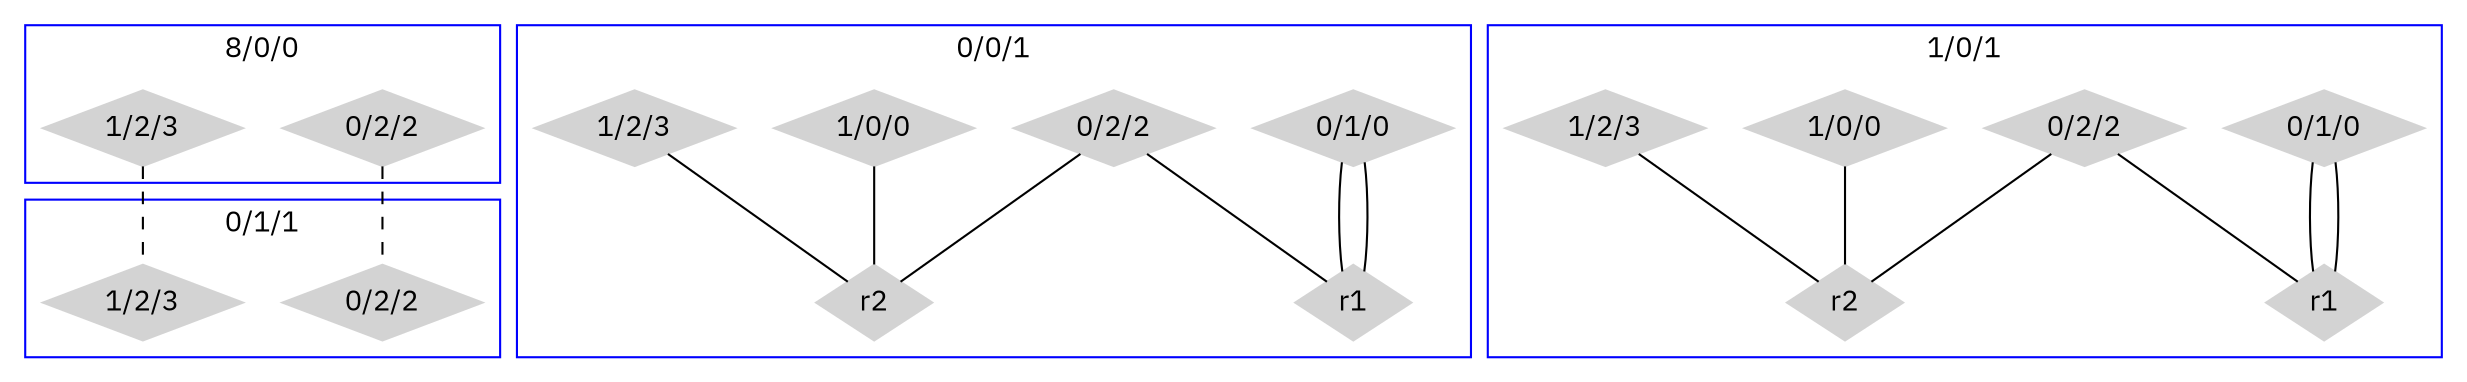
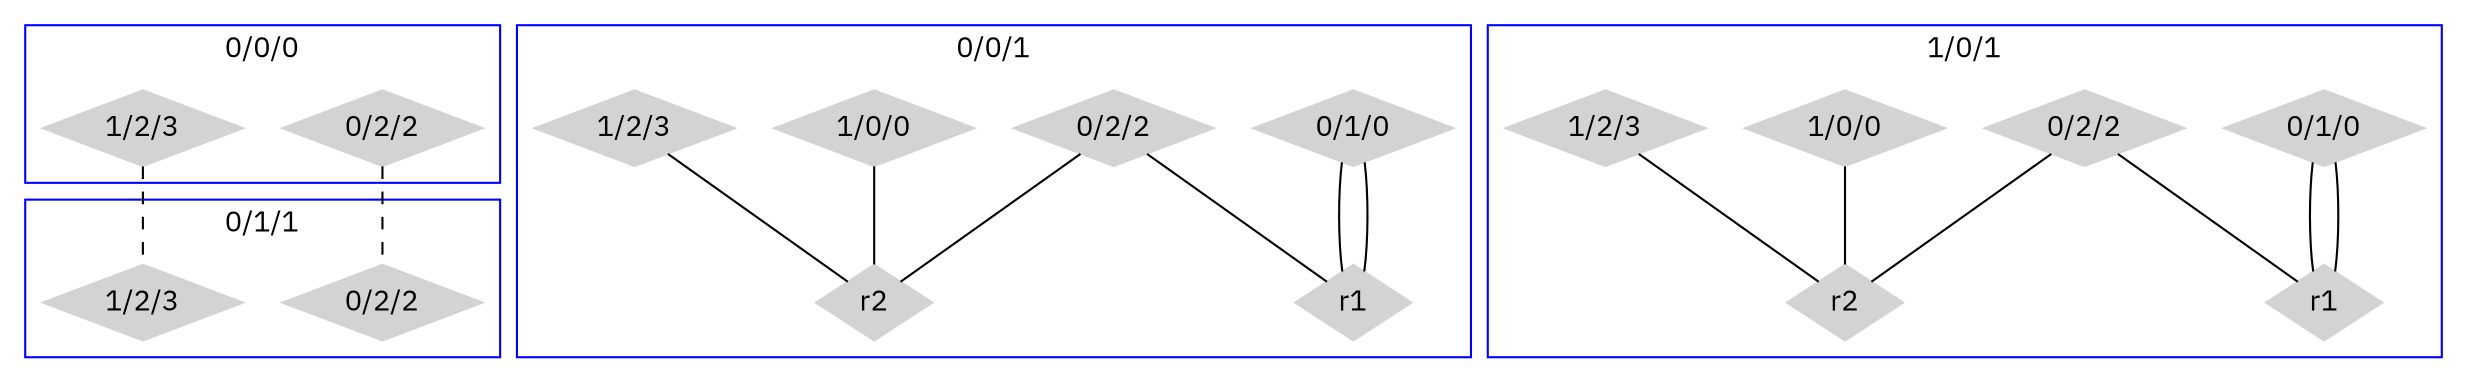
cluster "8/0/0": label "8/0/0" -> "0/0/0"
